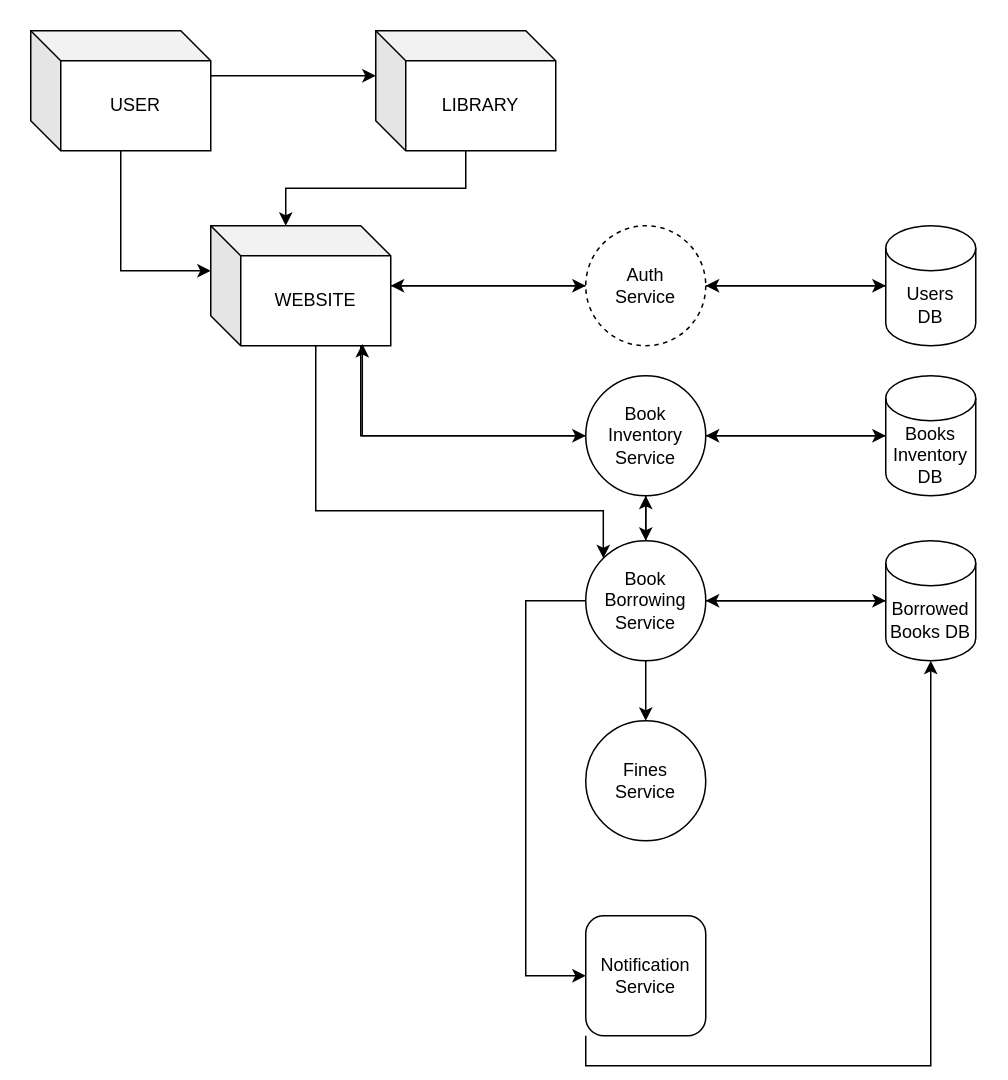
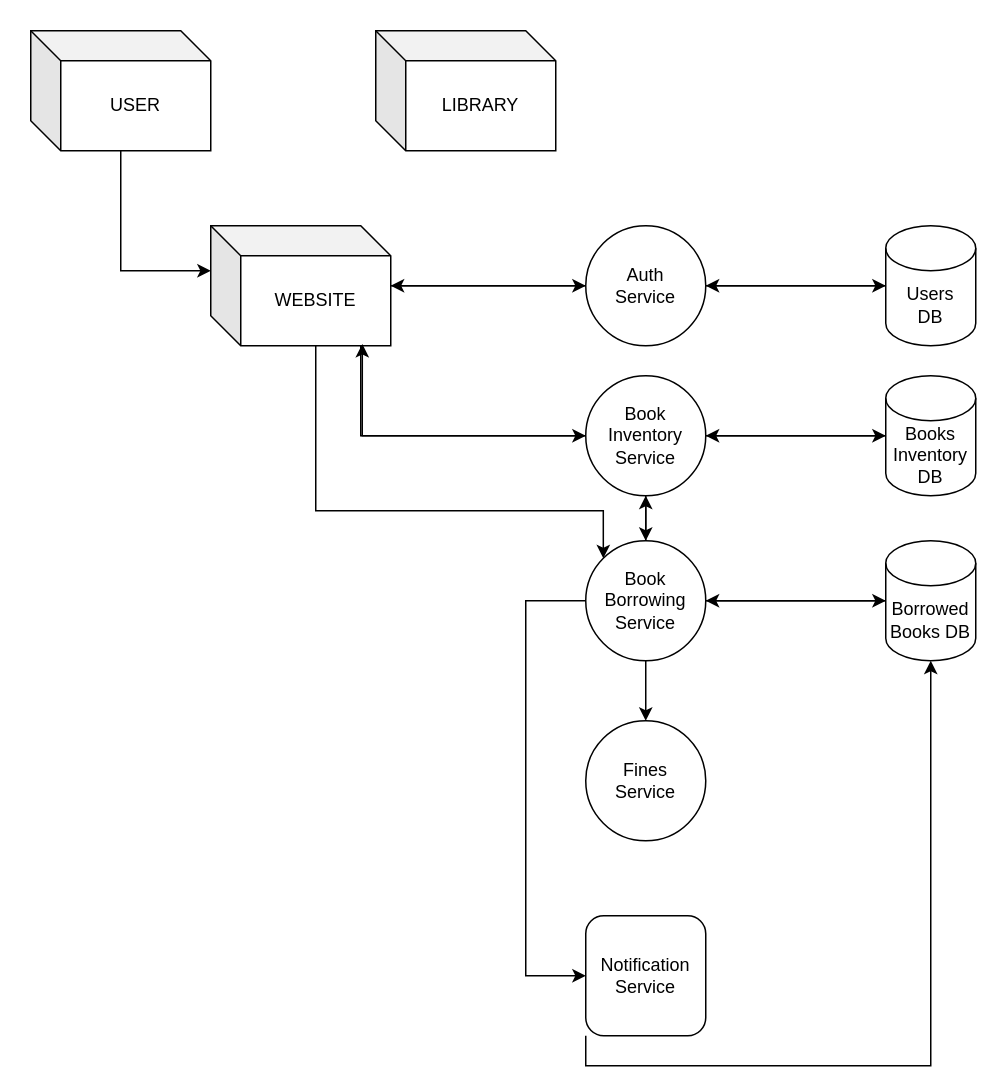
edge "USER" -> "LIBRARY": removed
edge "LIBRARY" -> "WEBSITE": removed
node "Auth Service": style dashed -> solid
